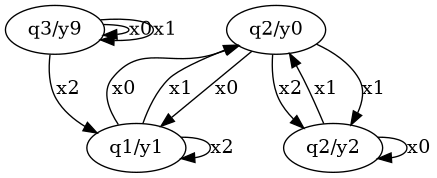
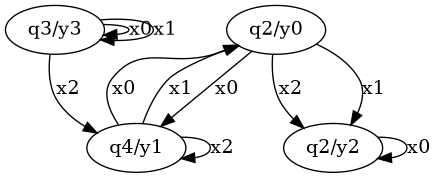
node "q3/y9": label "q3/y9" -> "q3/y3"
edge "q2/y2" -> "q2/y0": removed, label "x1"
node "q1/y1": label "q1/y1" -> "q4/y1"
